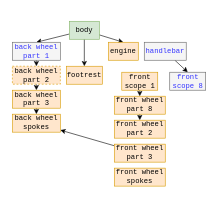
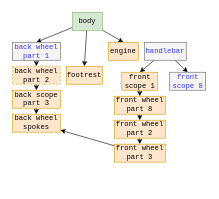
node "body": moved (84, 30) -> (87, 21)
edge "handlebar" -> "front scope 1": added
node "back wheel part 3": label "back wheel part 3" -> "back scope part 3"
edge "front wheel part 2" -> "front wheel part 3": added
node "front wheel spokes": removed
